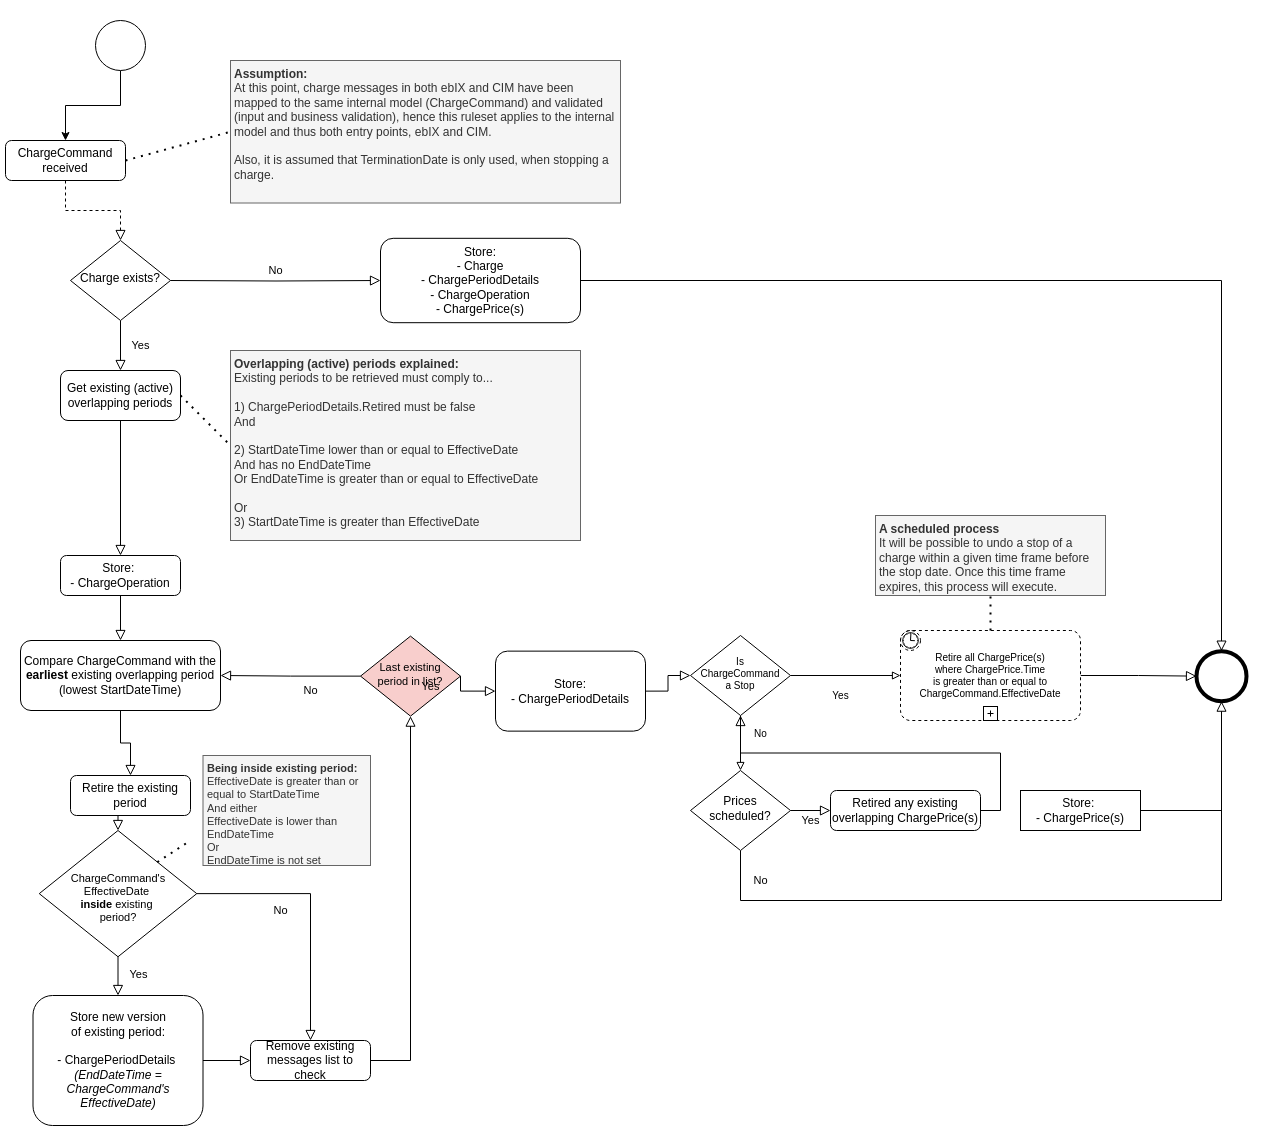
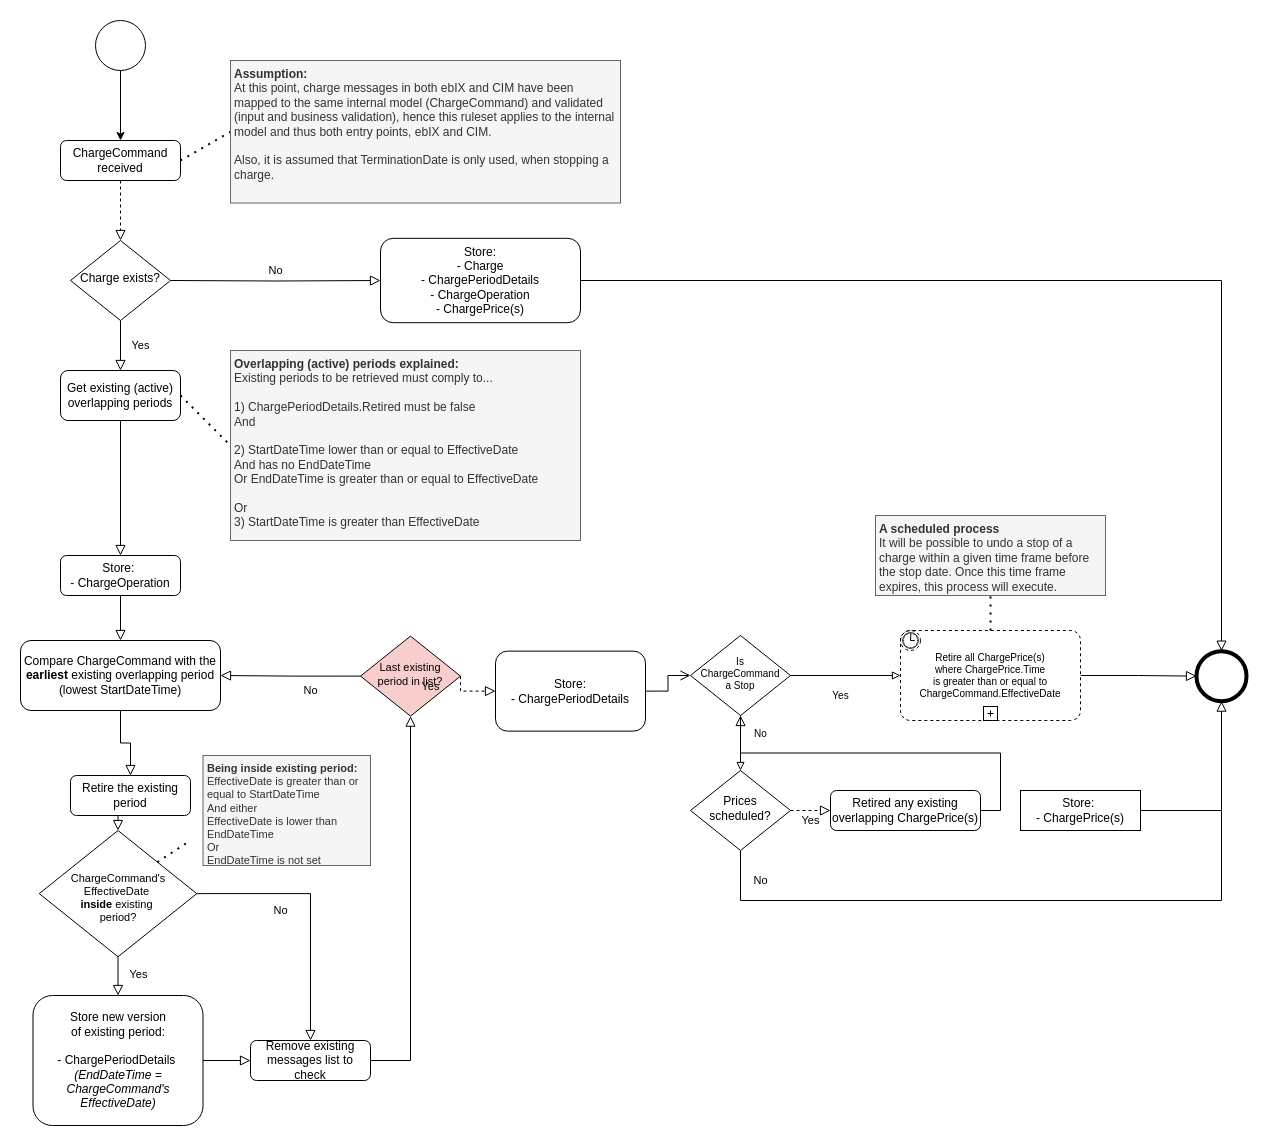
node "ChargeCommand received": moved (66, 161) -> (121, 161)
edge "Store: - ChargePeriodDetails" -> "IsChargeCommanda Stop": arrowhead block -> open
edge "Last existing period in list?" -> "Store: - ChargePeriodDetails": style solid -> dashed
edge "Prices scheduled?" -> "Retired any existing overlapping ChargePrice(s)": style solid -> dashed
